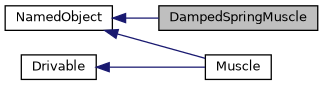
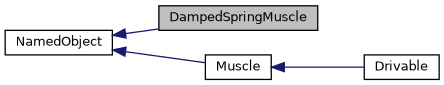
edge "Muscle" -> "Drivable": reversed
